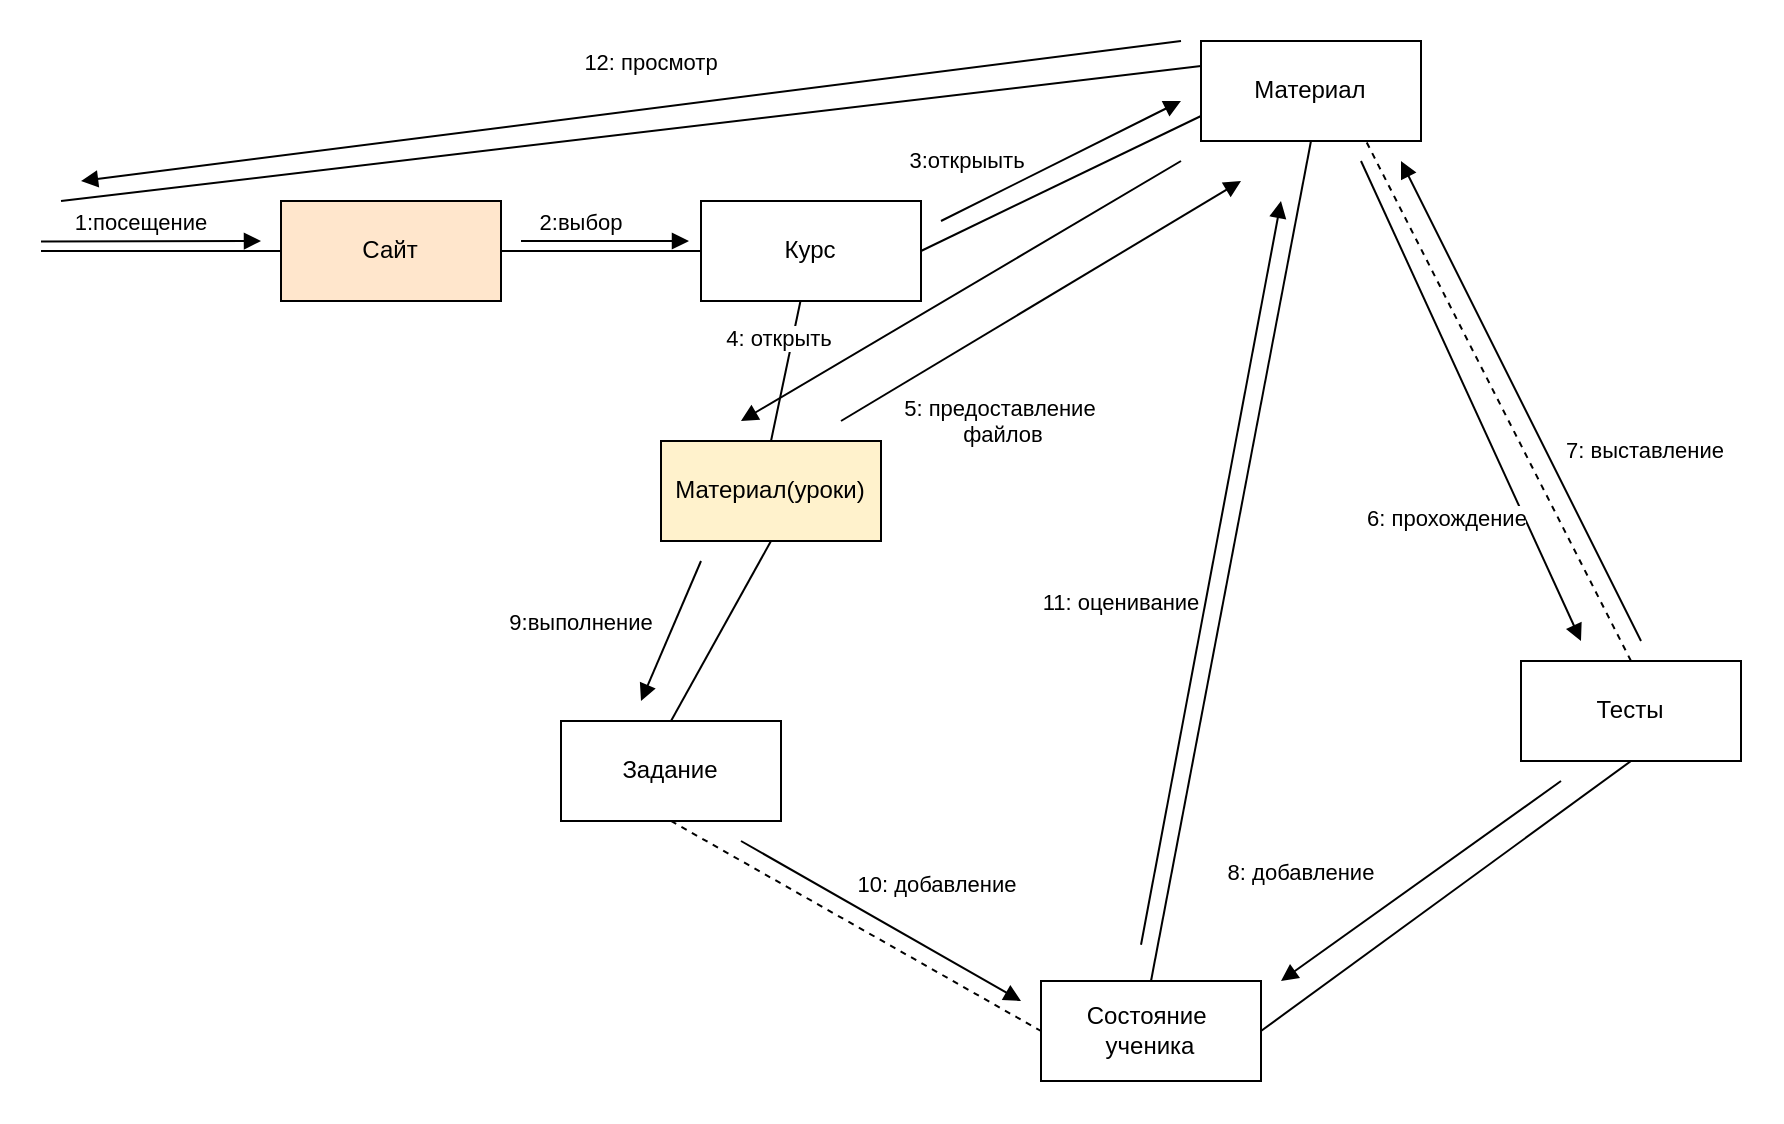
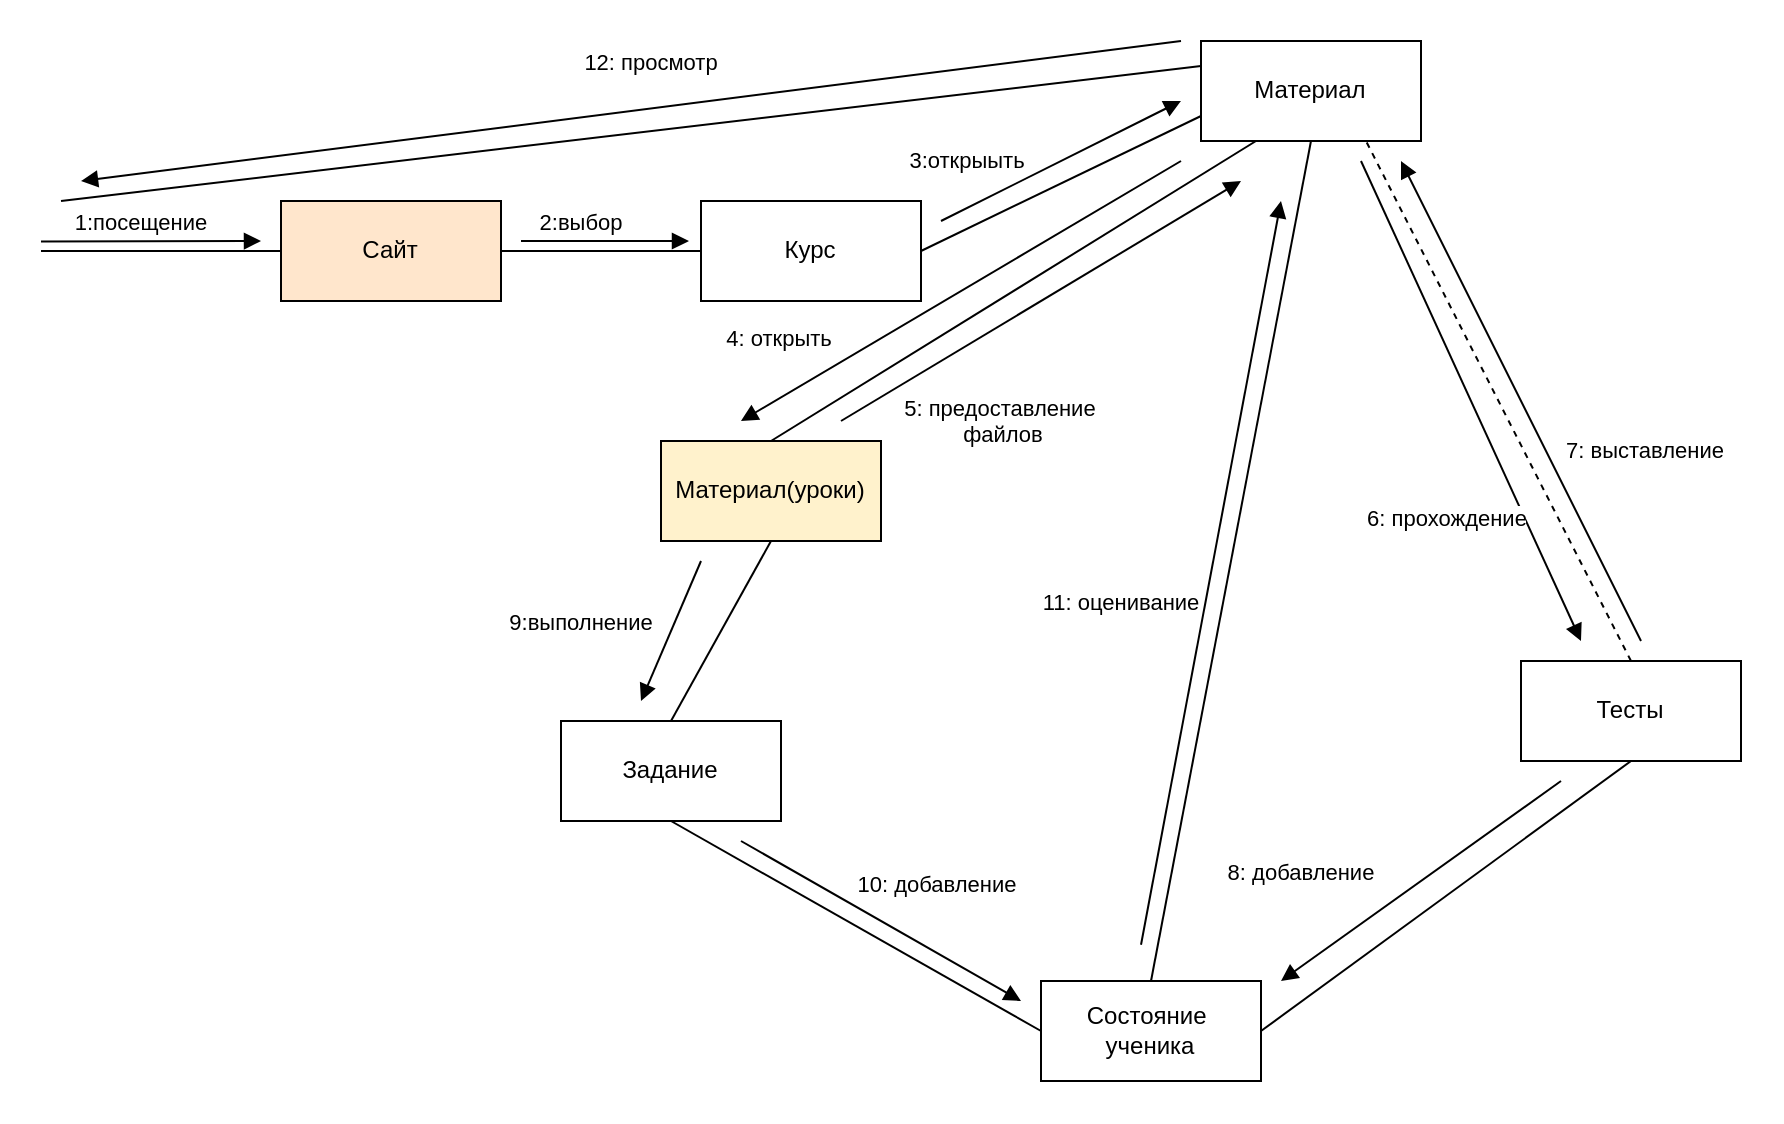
edge "Курс" -- "Материал(уроки)": now "Материал" -- "Материал(уроки)"
edge "Задание" -- "Состояние ученика": style dashed -> solid
